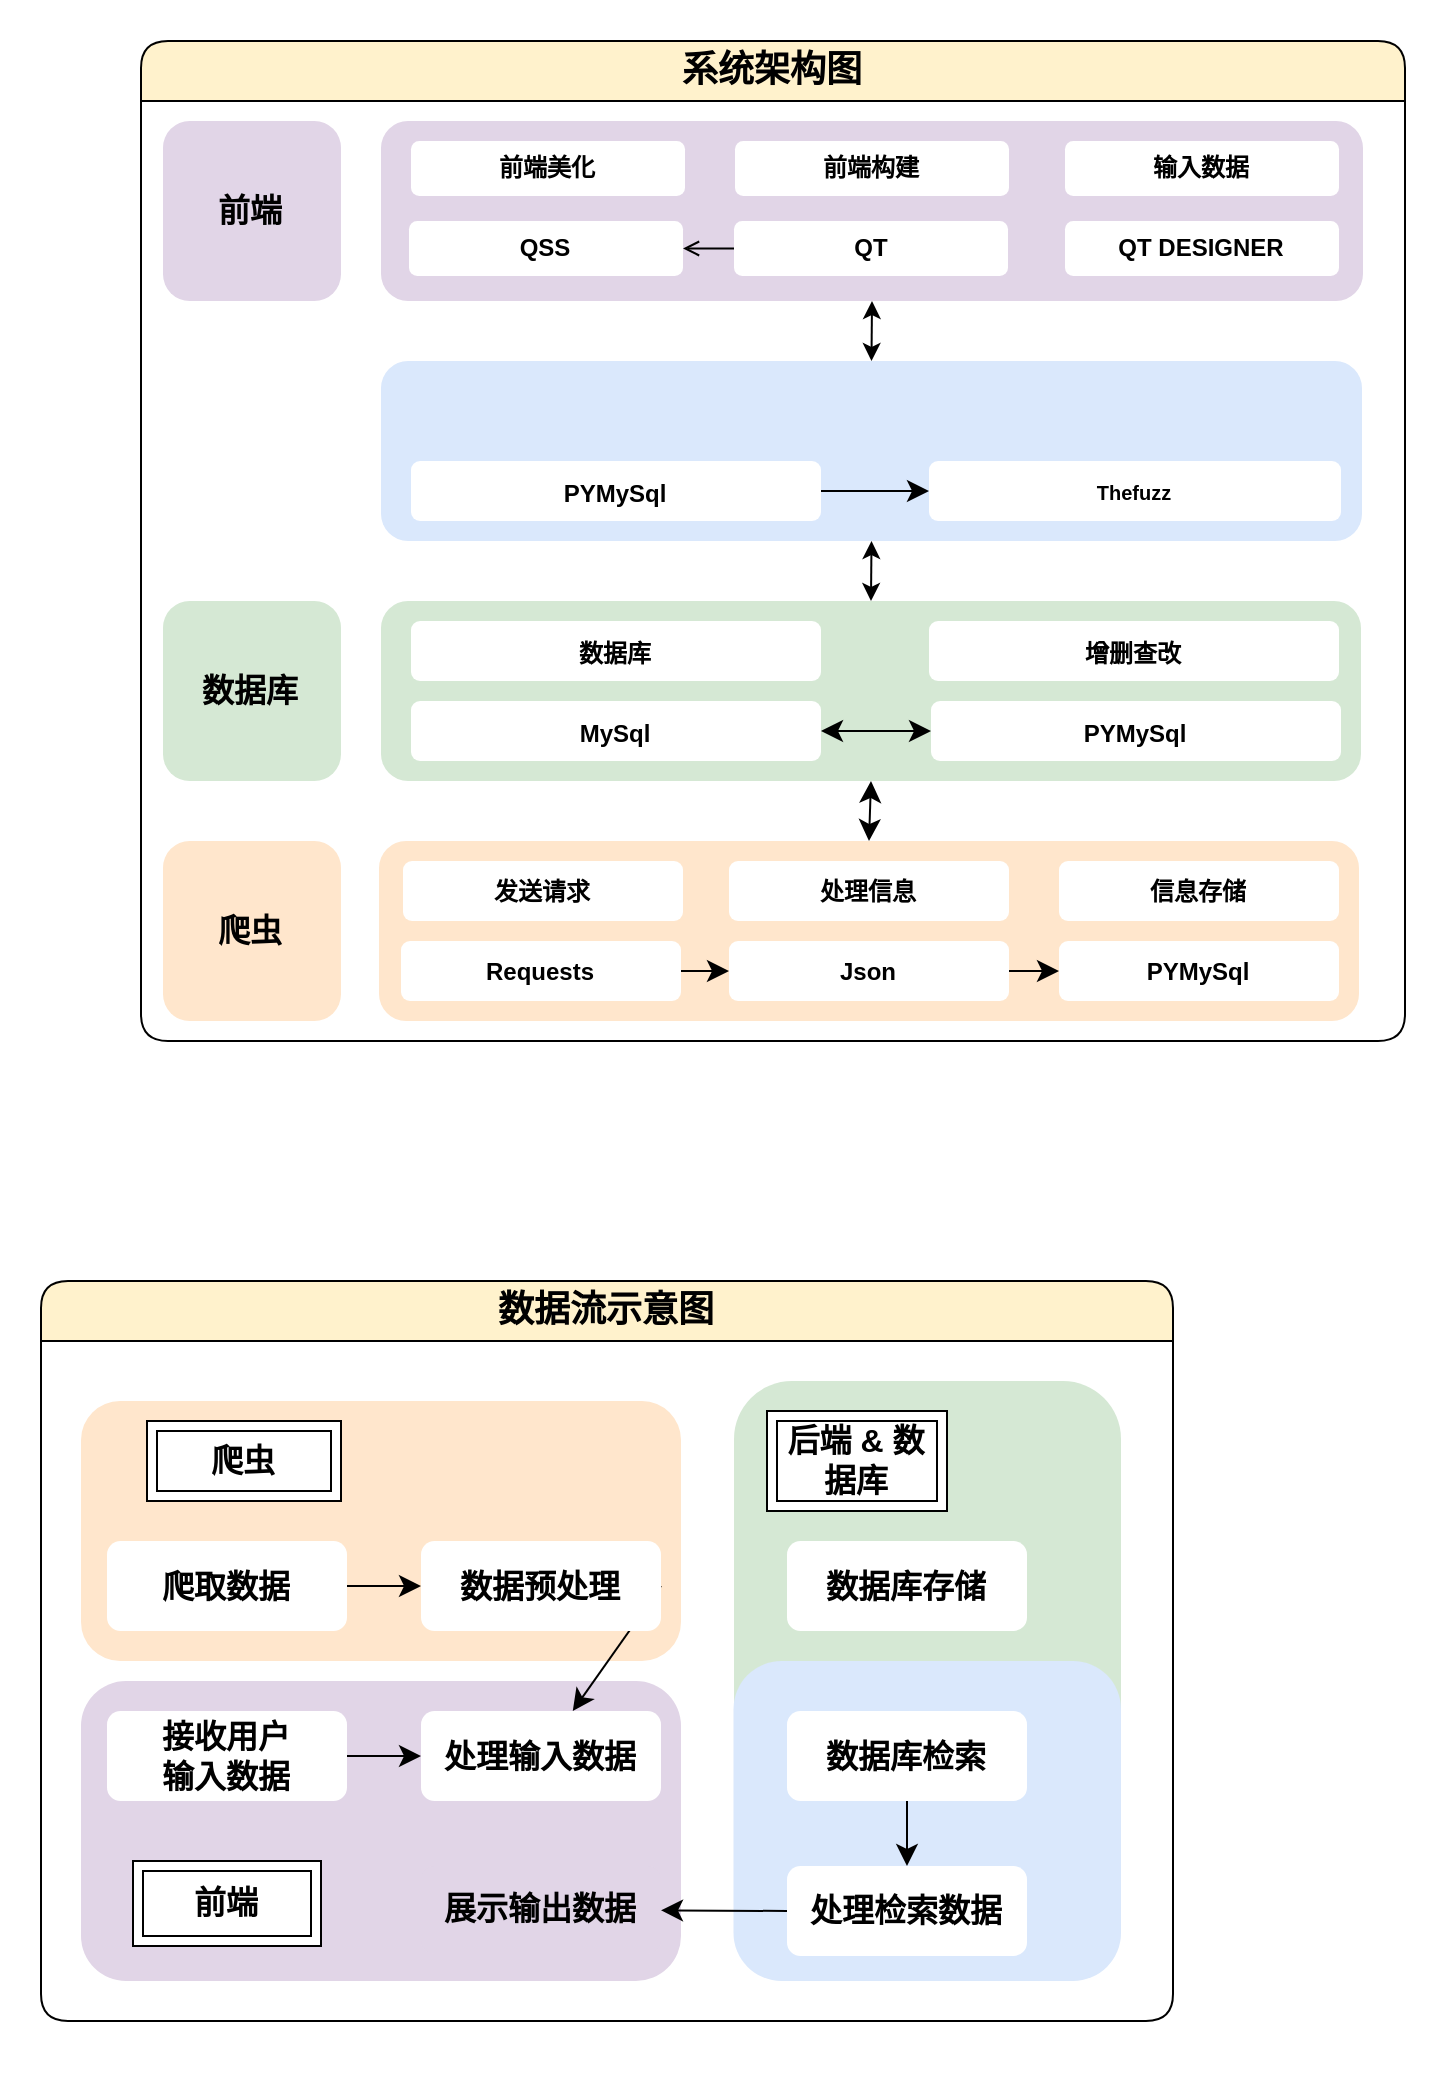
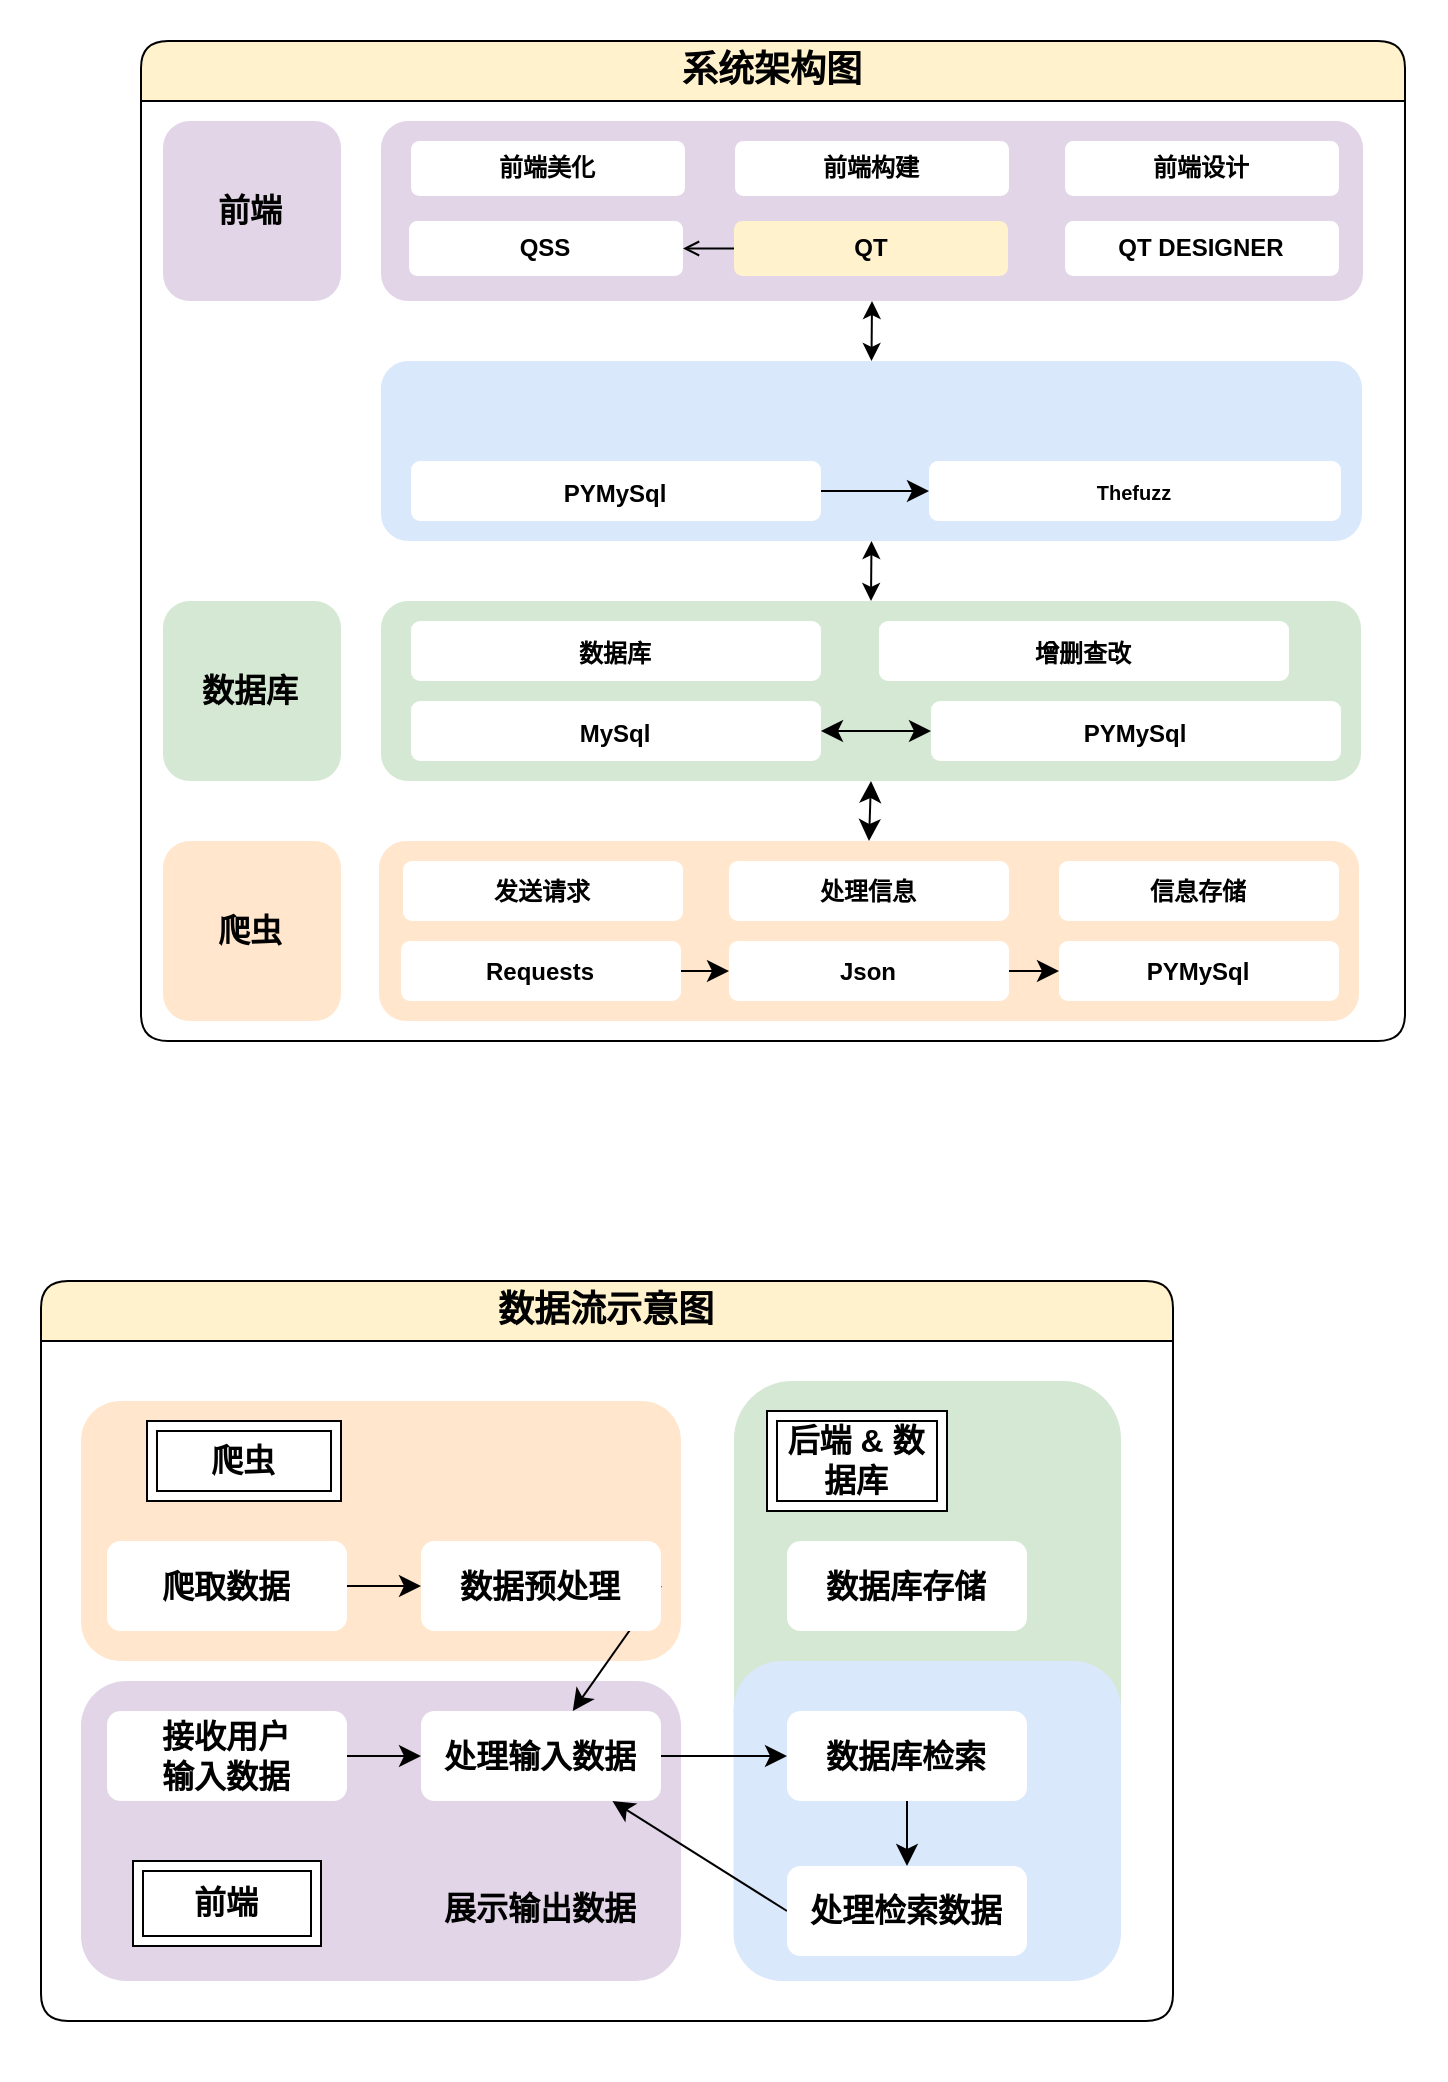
node "输入数据": label "输入数据" -> "前端设计"
node "QT": fillcolor #ffffff -> #fff2cc
node "增删查改": moved (1134, 651) -> (1084, 651)
edge "处理输入数据" -> "数据库检索": added
edge "处理检索数据" -> "展示输出数据": now "处理检索数据" -> "处理输入数据"
